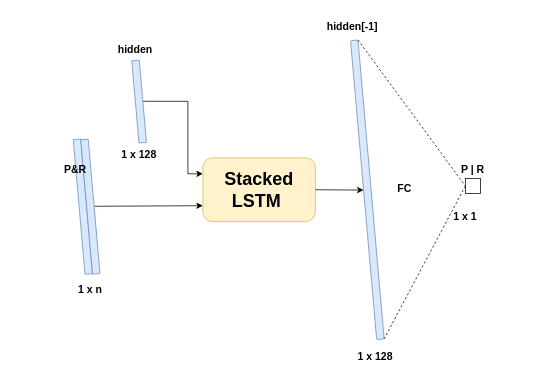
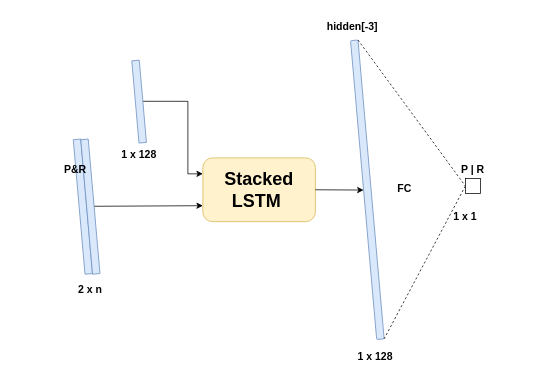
node "hidden[-1]": label "hidden[-1]" -> "hidden[-3]"
node "hidden": removed
node "1 x n": label "1 x n" -> "2 x n"
